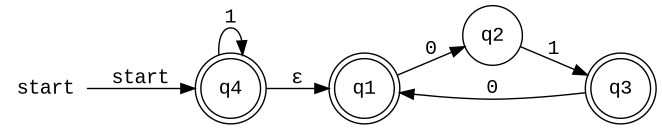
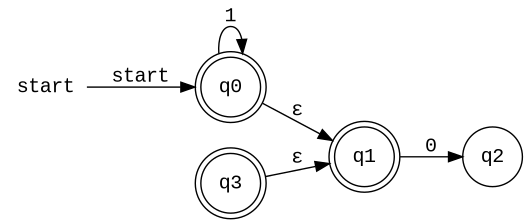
edge "q2" -> "q3": removed, label "1"
node "q4": label "q4" -> "q0"
edge "q3" -> "q1": label "0" -> "ε"
